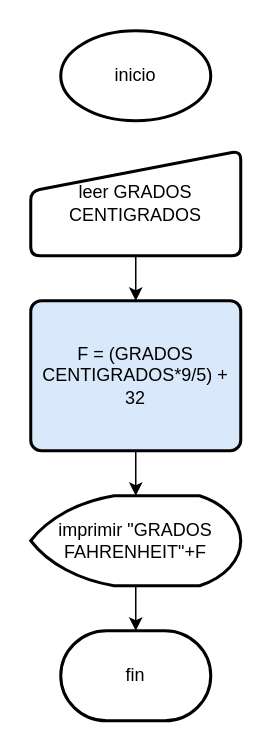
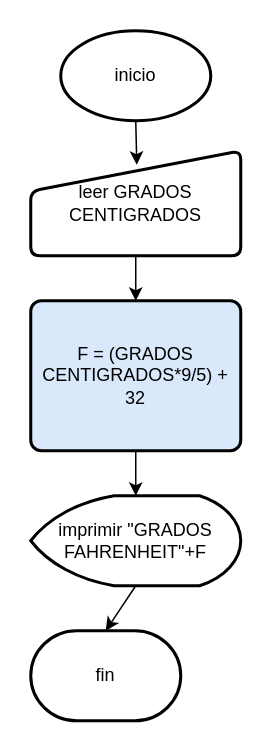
edge "inicio" -> "leer GRADOS CENTIGRADOS": added
node "fin": moved (136, 676) -> (106, 676)
